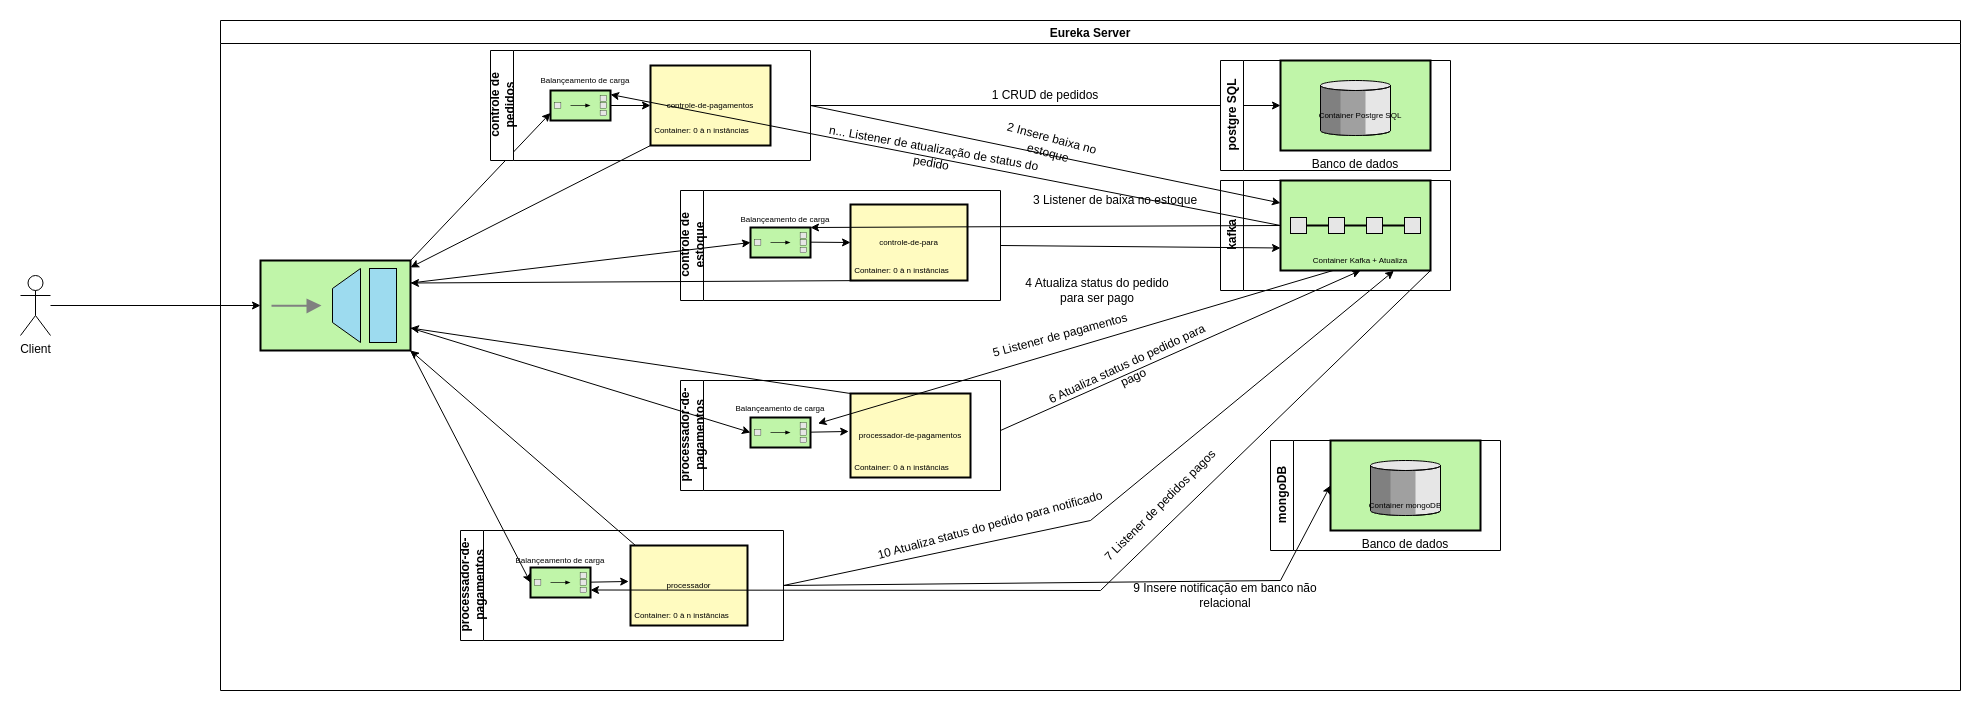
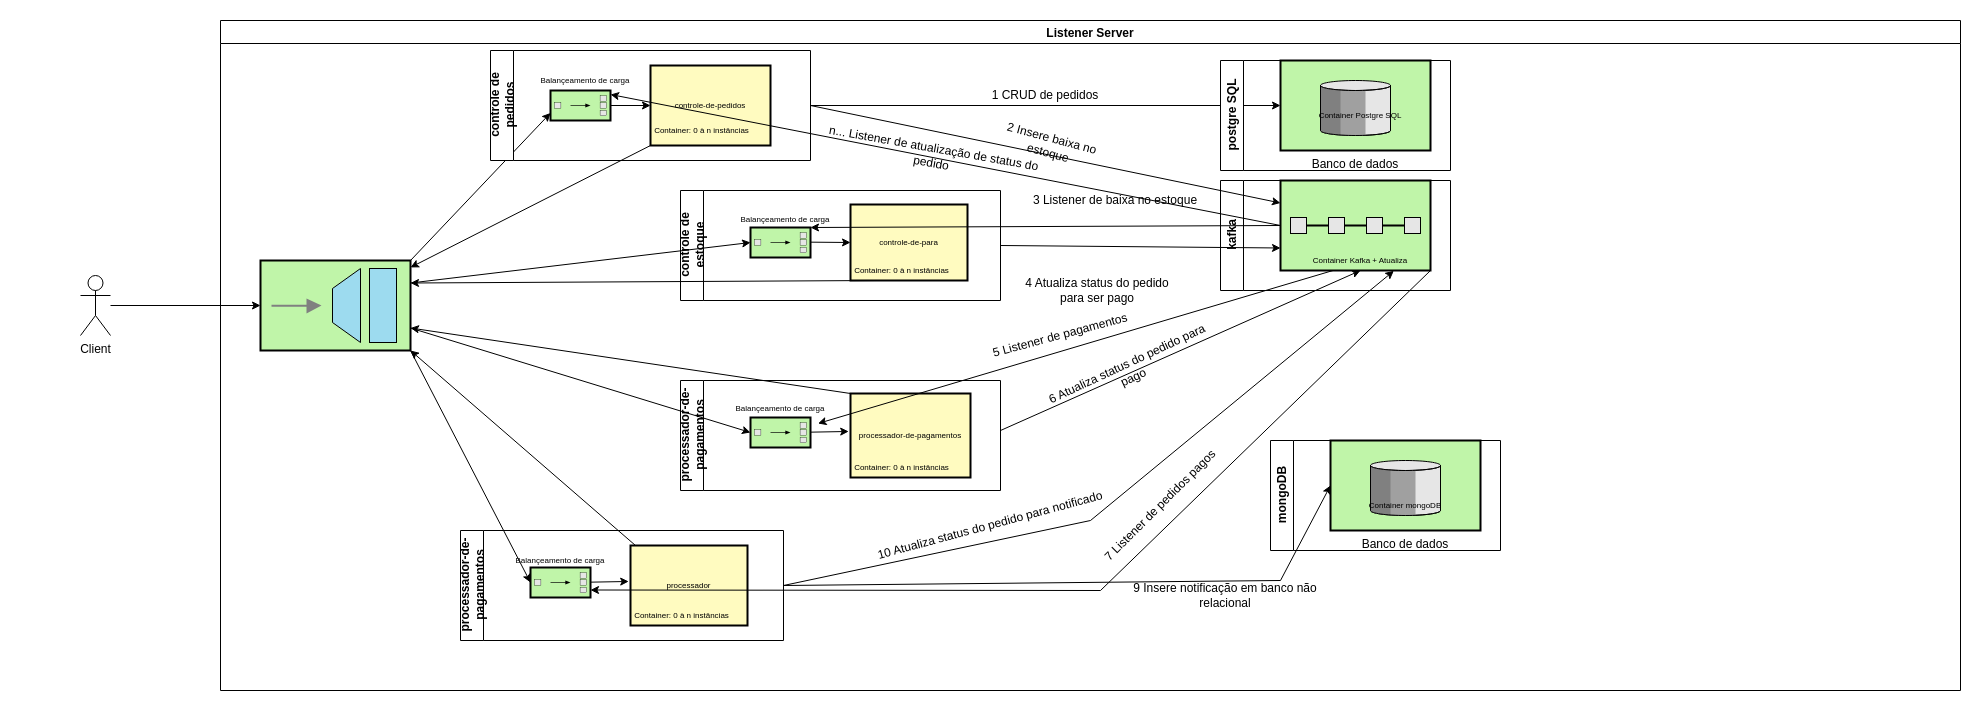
node "Eureka Server": label "Eureka Server" -> "Listener Server"
node "controle-de-pagamentos": label "controle-de-pagamentos" -> "controle-de-pedidos"
node "Client": moved (36, 306) -> (96, 306)
